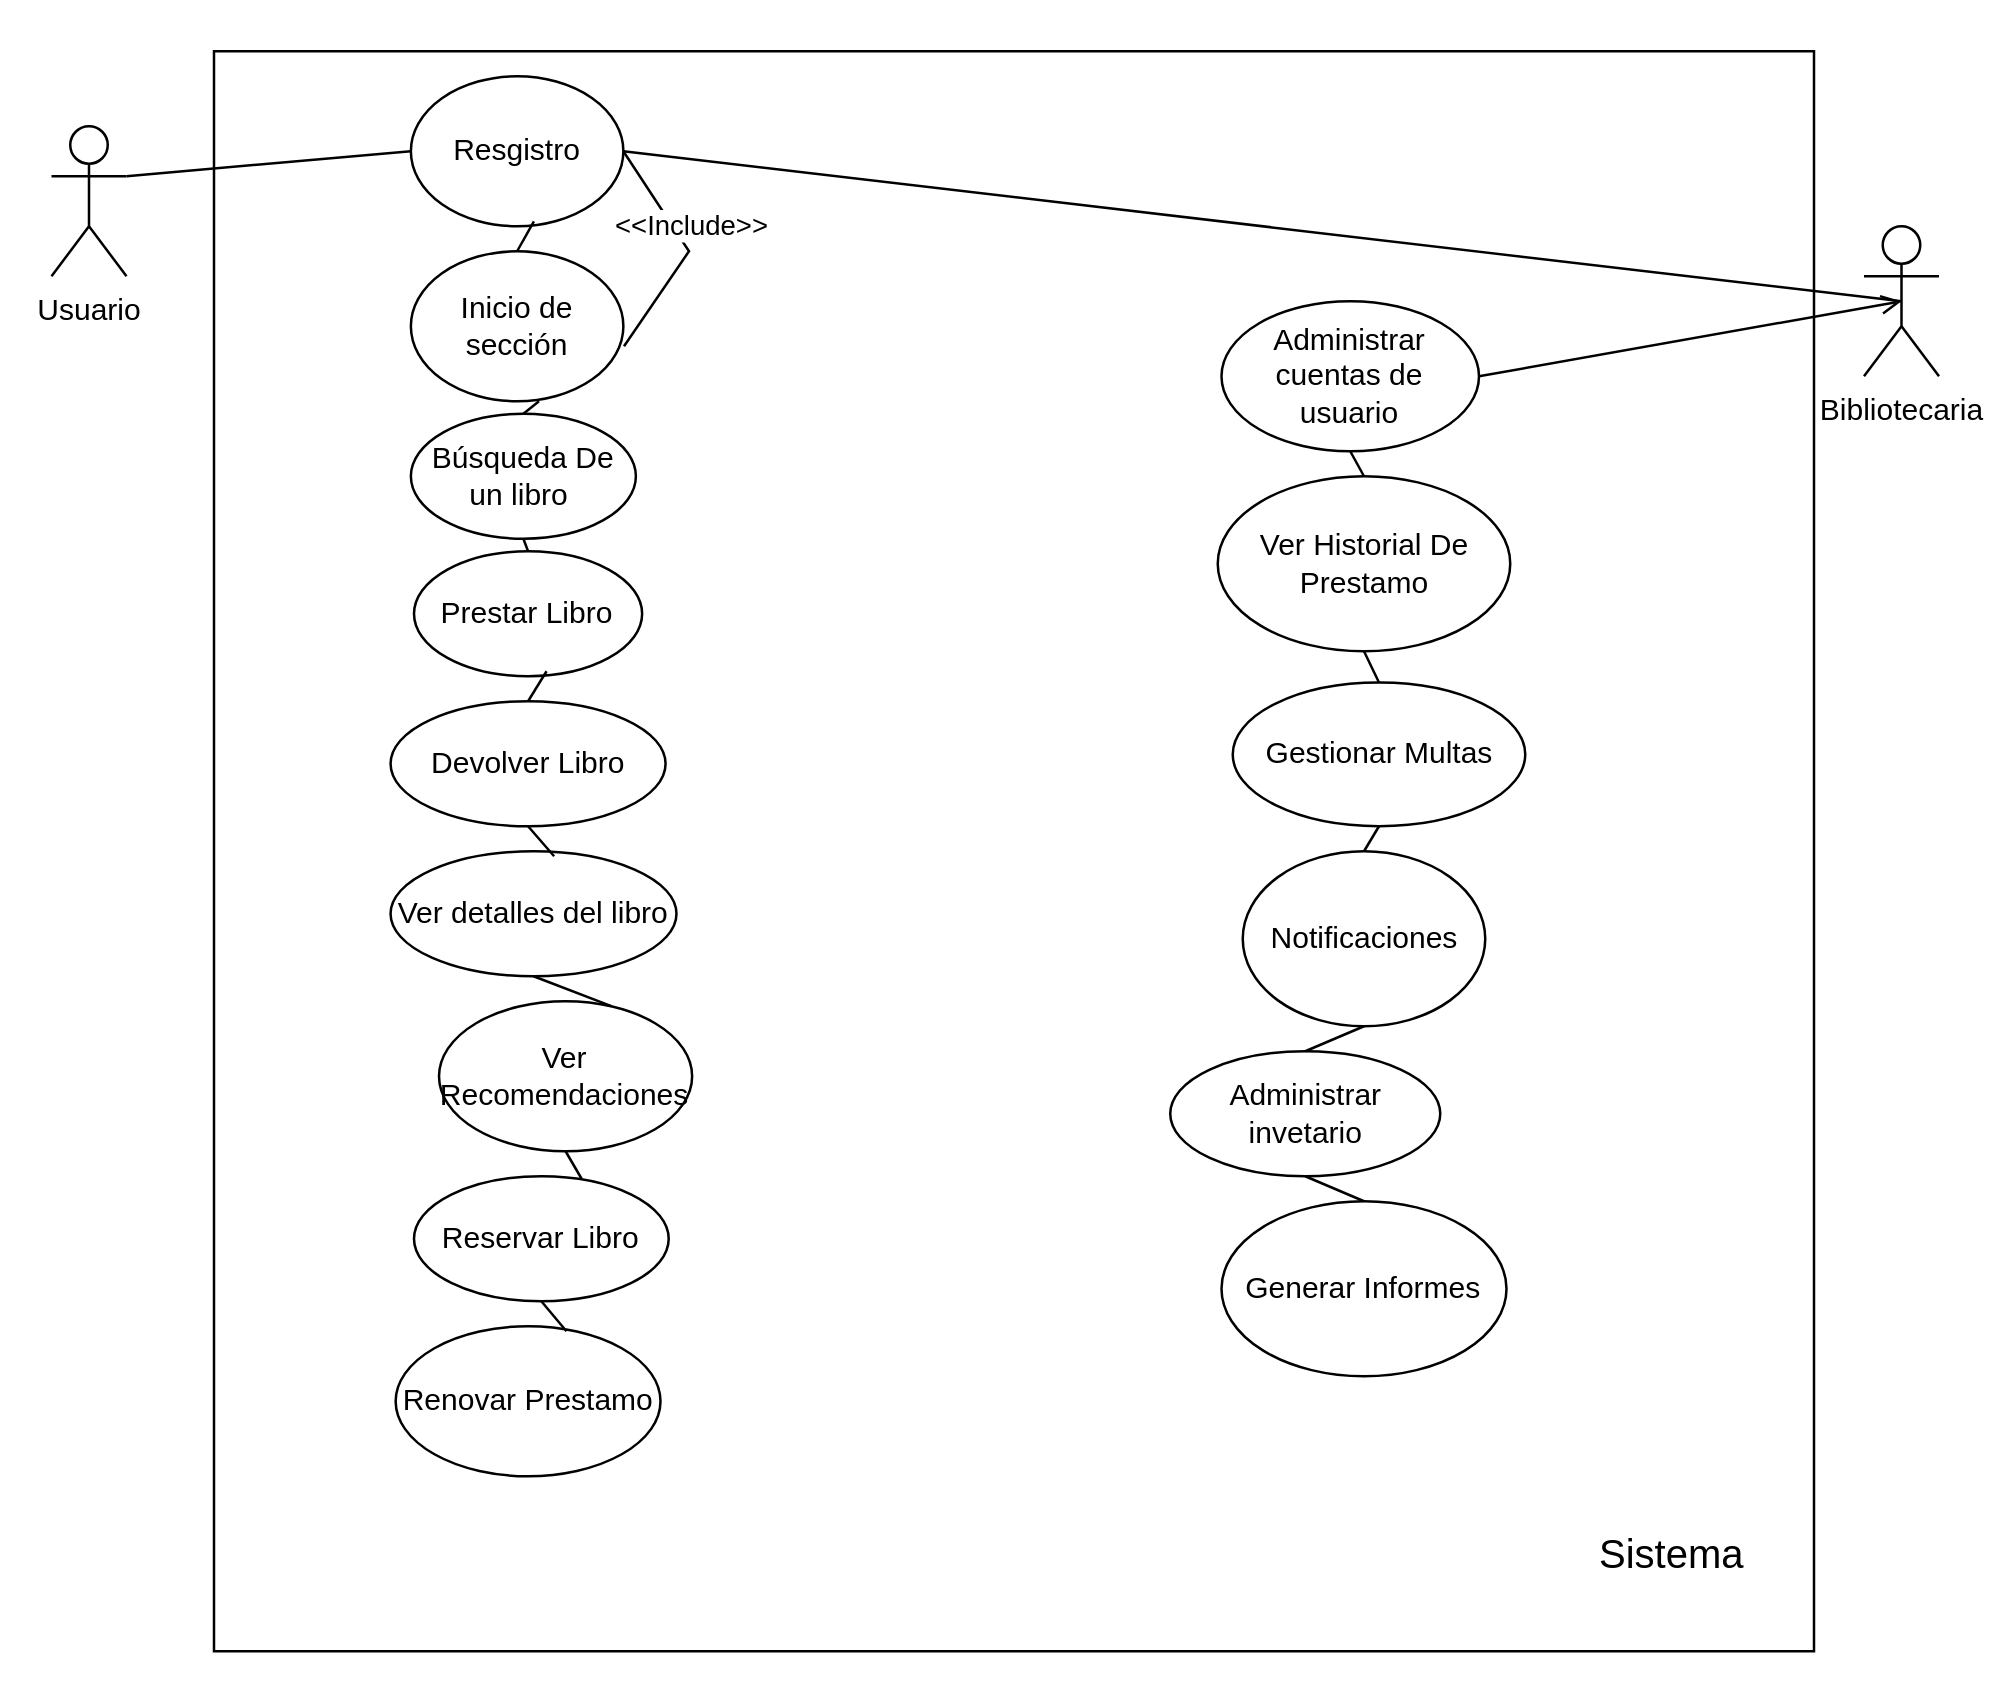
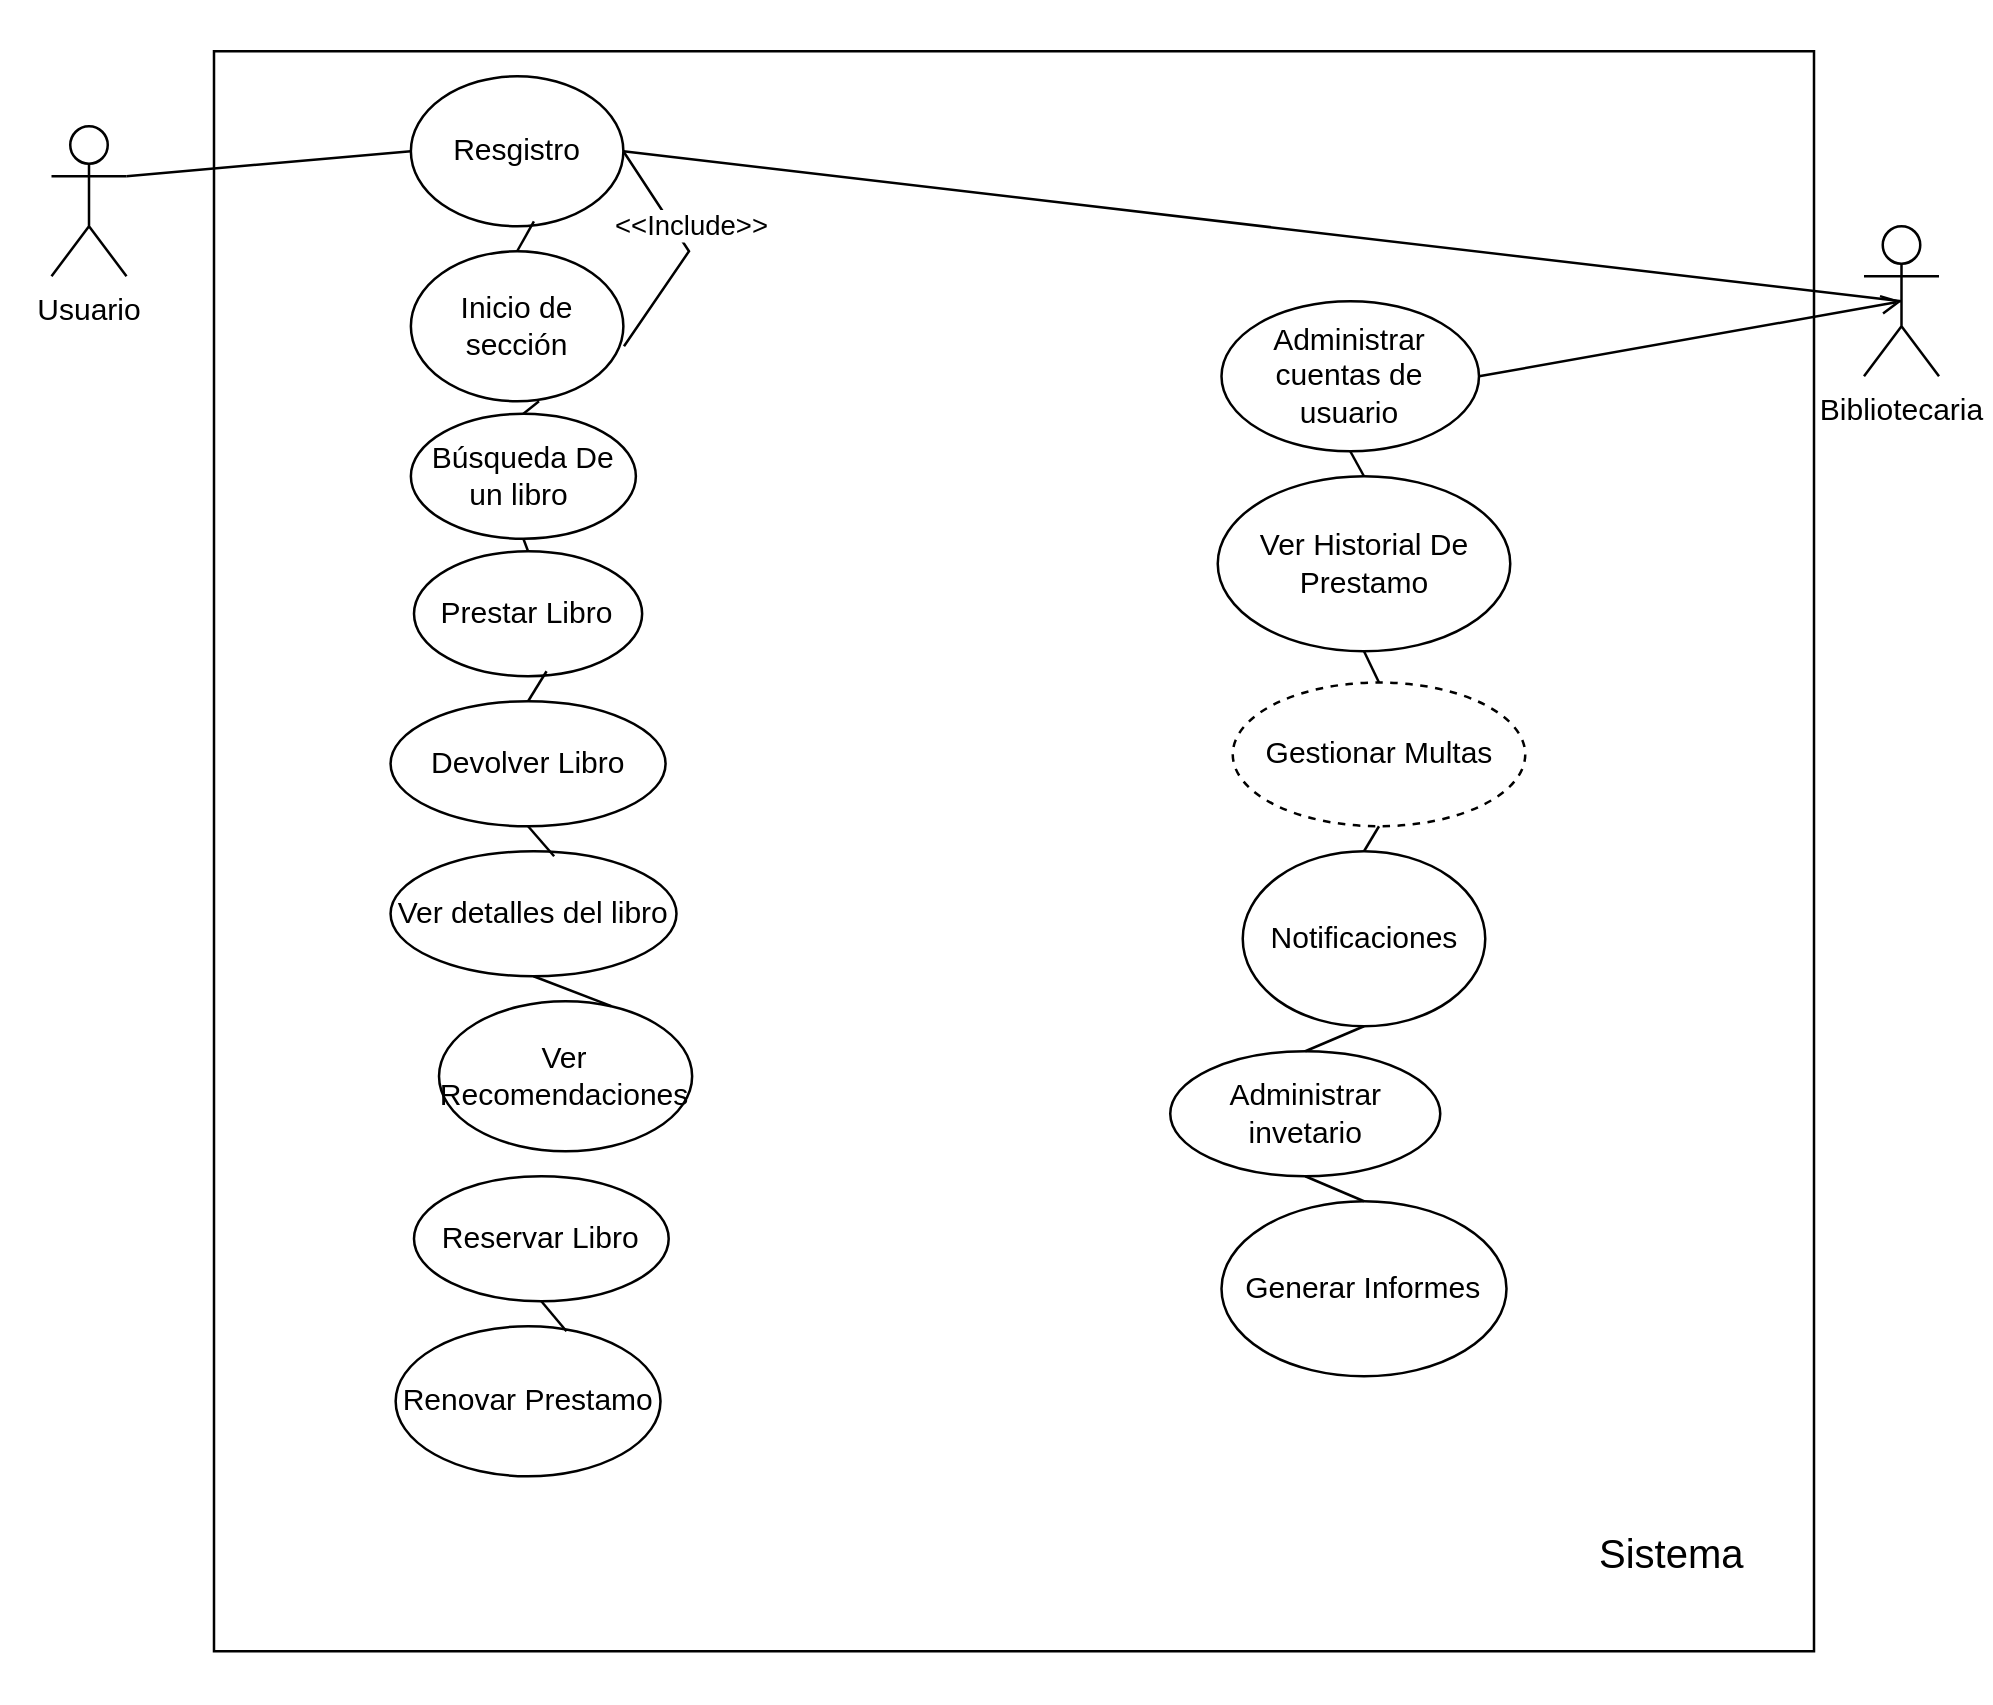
node "Gestionar Multas": style solid -> dashed
edge "Ver Recomendaciones" -- "Reservar Libro": removed
